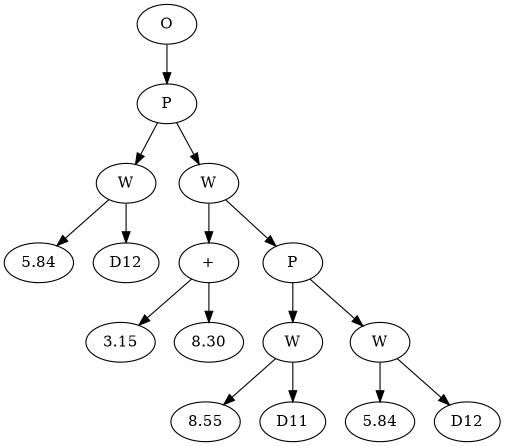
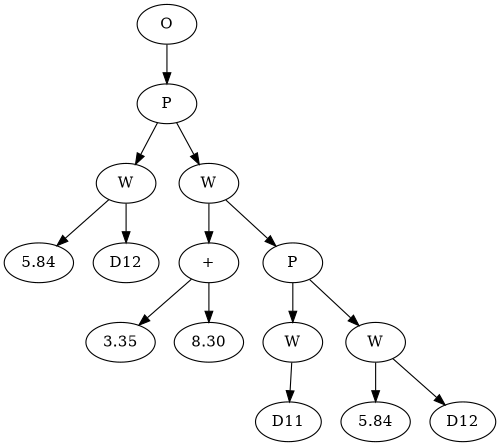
node "3.15": label "3.15" -> "3.35"
node "8.55": removed
